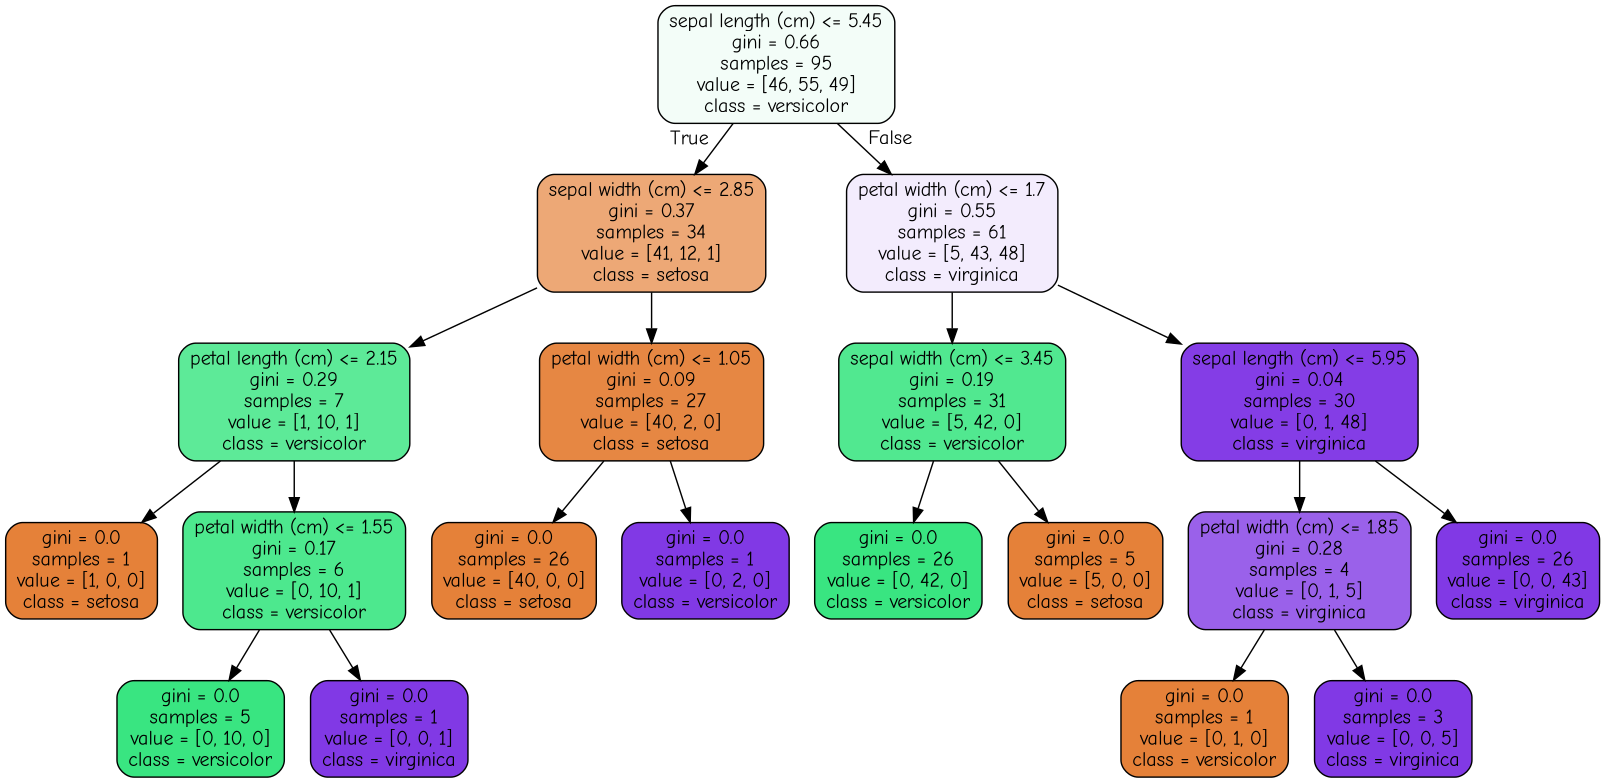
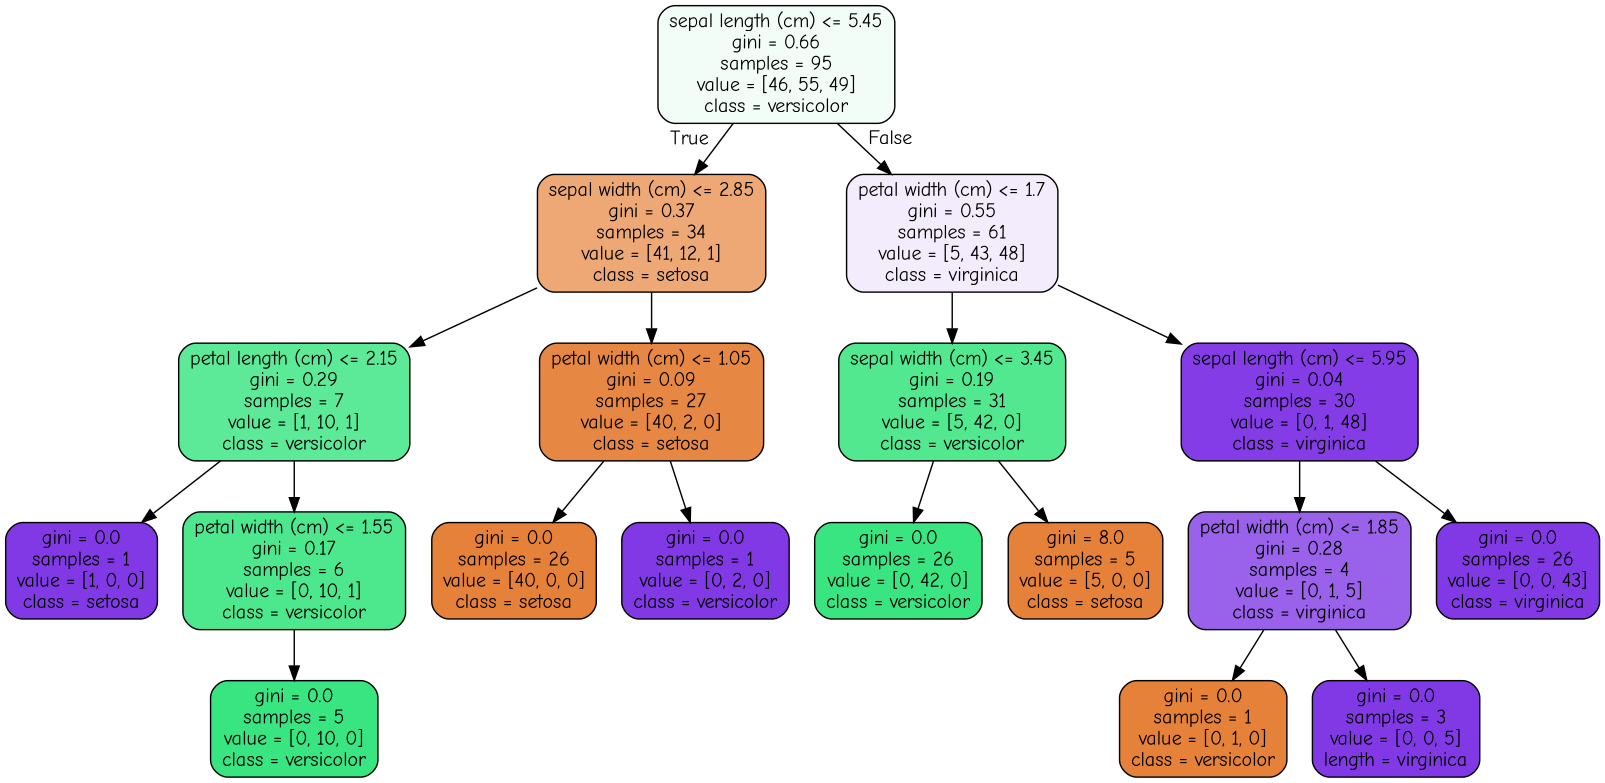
node "gini = 0.0 samples = 1 value = [1, 0, 0] class = setosa": fillcolor #e58139 -> #8139e5
node "gini = 0.0 samples = 5 value = [5, 0, 0] class = setosa": label "gini = 0.0 samples = 5 value = [5, 0, 0] class = setosa" -> "gini = 8.0 samples = 5 value = [5, 0, 0] class = setosa"
node "gini = 0.0 samples = 1 value = [0, 0, 1] class = virginica": removed
node "gini = 0.0 samples = 3 value = [0, 0, 5] class = virginica": label "gini = 0.0 samples = 3 value = [0, 0, 5] class = virginica" -> "gini = 0.0 samples = 3 value = [0, 0, 5] length = virginica"
